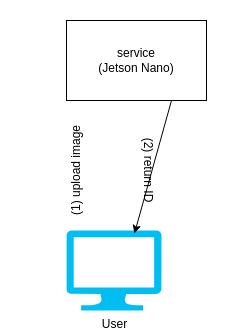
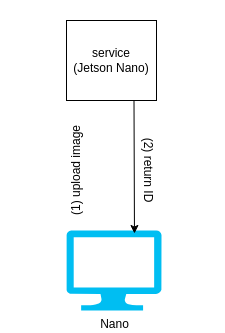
node "service (Jetson Nano)": size 140x80 -> 90x80
node "User": label "User" -> "Nano"
